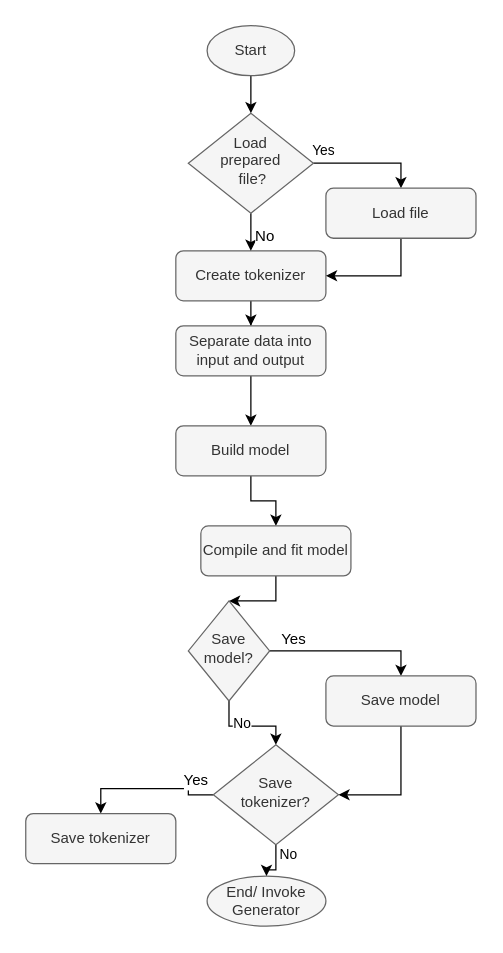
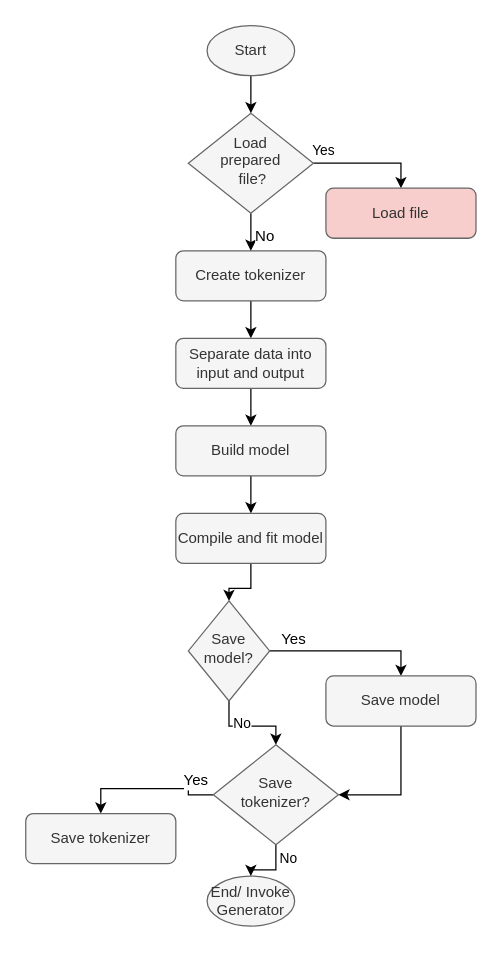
node "Load file": fillcolor #f5f5f5 -> #f8cecc
edge "Load file" -> "Create tokenizer": removed
node "Separate data into input and output": moved (251, 351) -> (251, 363)
node "Compile and fit model": moved (276, 551) -> (251, 538)
node "End/ Invoke Generator": size 119x50 -> 88x50
